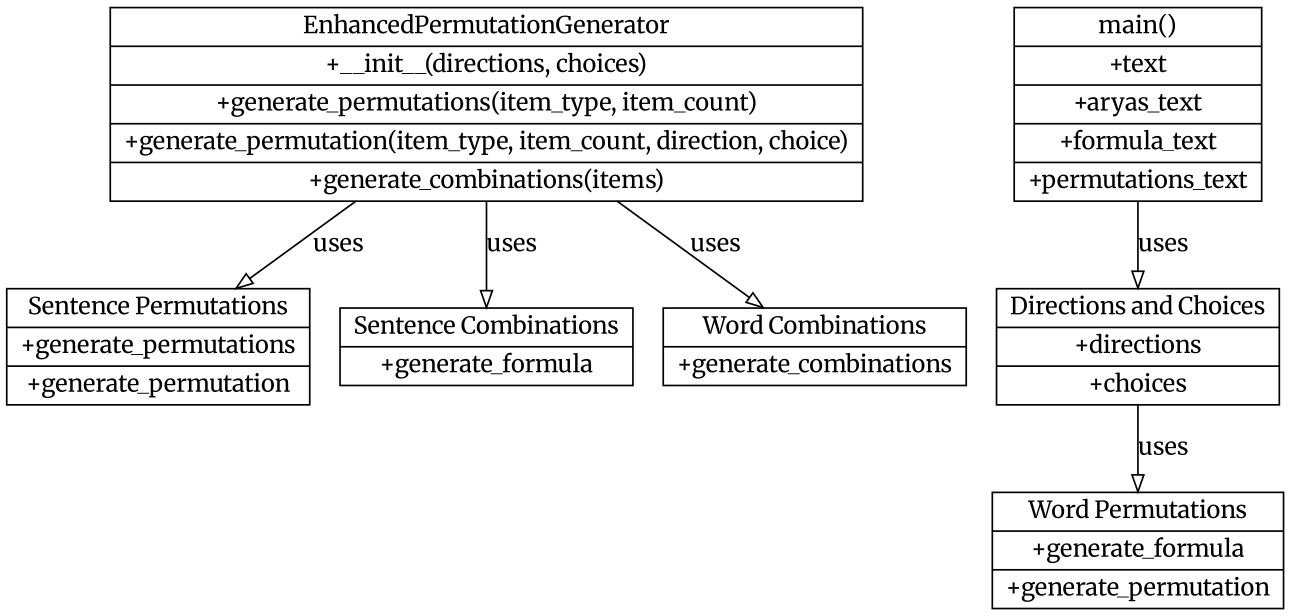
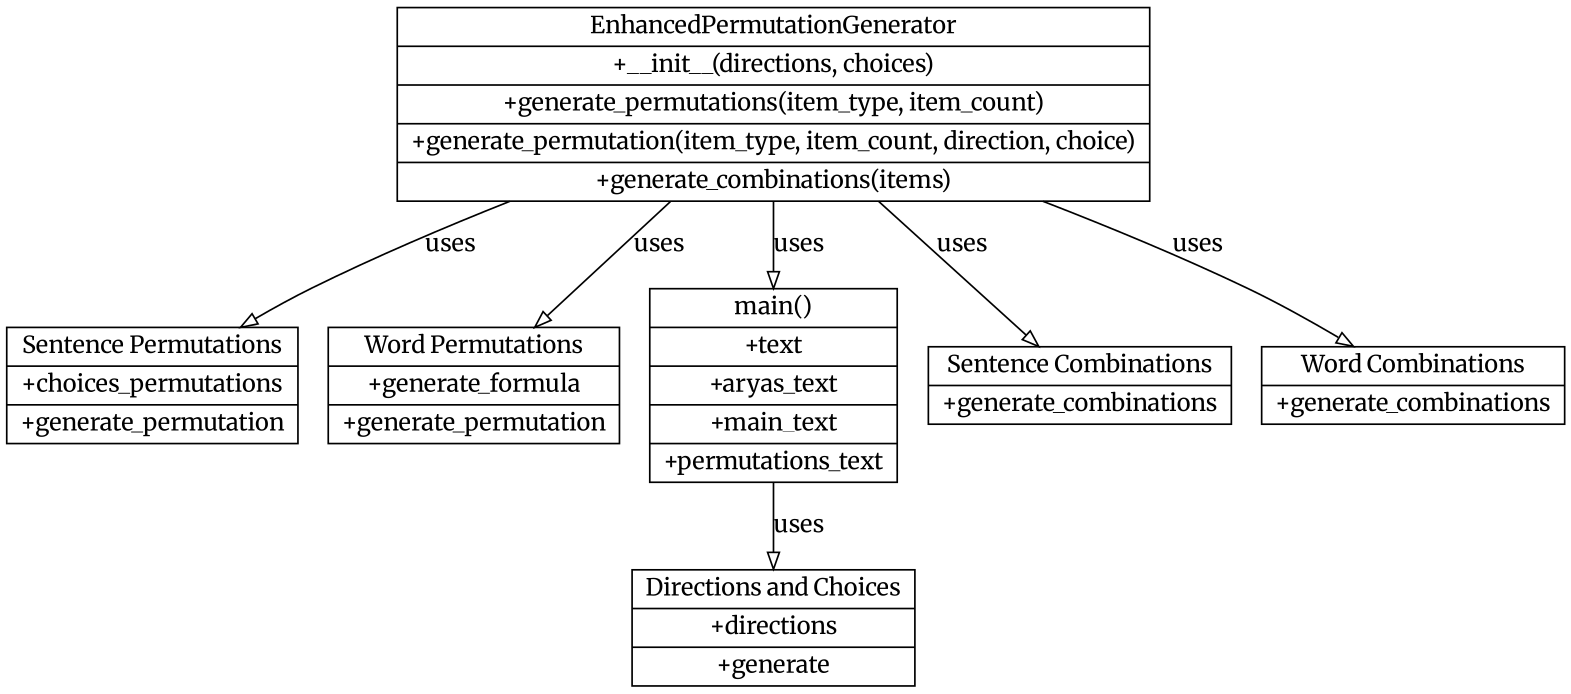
node "main()": text "+formula_text" -> "+main_text"
edge "EnhancedPermutationGenerator" -> "main()": added, label "uses"
node "Sentence Permutations": text "+generate_permutations" -> "+choices_permutations"
node "Sentence Combinations": text "+generate_formula" -> "+generate_combinations"
node "Directions and Choices": text "+choices" -> "+generate"
edge "Directions and Choices" -> "Word Permutations": now "EnhancedPermutationGenerator" -> "Word Permutations"
